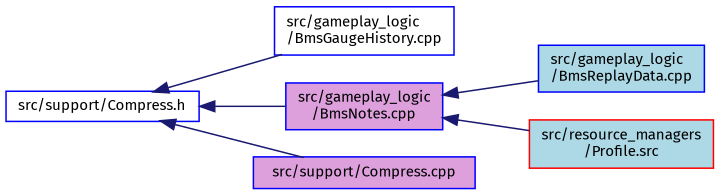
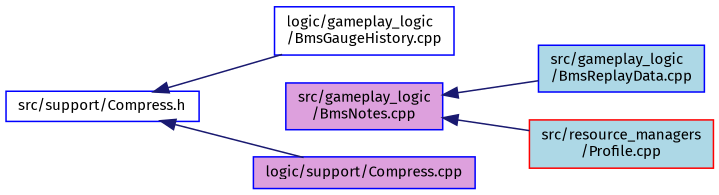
node "src/gameplay_logic /BmsGaugeHistory.cpp": label "src/gameplay_logic /BmsGaugeHistory.cpp" -> "logic/gameplay_logic /BmsGaugeHistory.cpp"
edge "src/gameplay_logic /BmsNotes.cpp" -> "src/support/Compress.h": removed
node "src/resource_managers /Profile.src": label "src/resource_managers /Profile.src" -> "src/resource_managers /Profile.cpp"
node "src/support/Compress.cpp": label "src/support/Compress.cpp" -> "logic/support/Compress.cpp"
